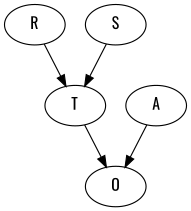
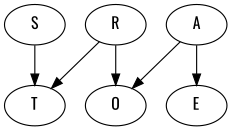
node "E": added
edge "T" -> "O": now "R" -> "O"
